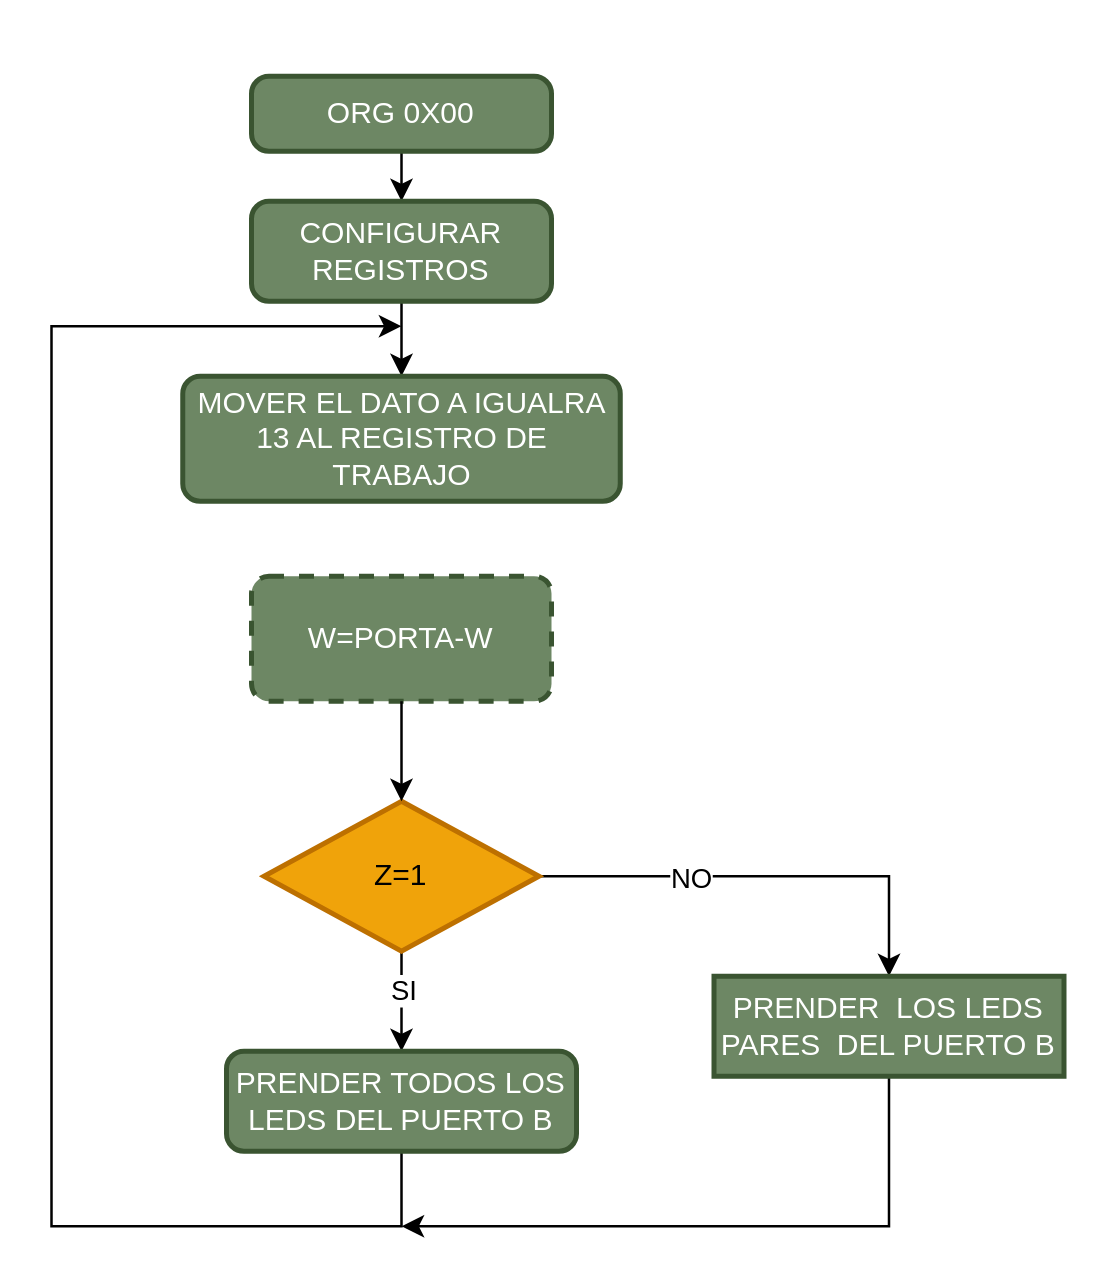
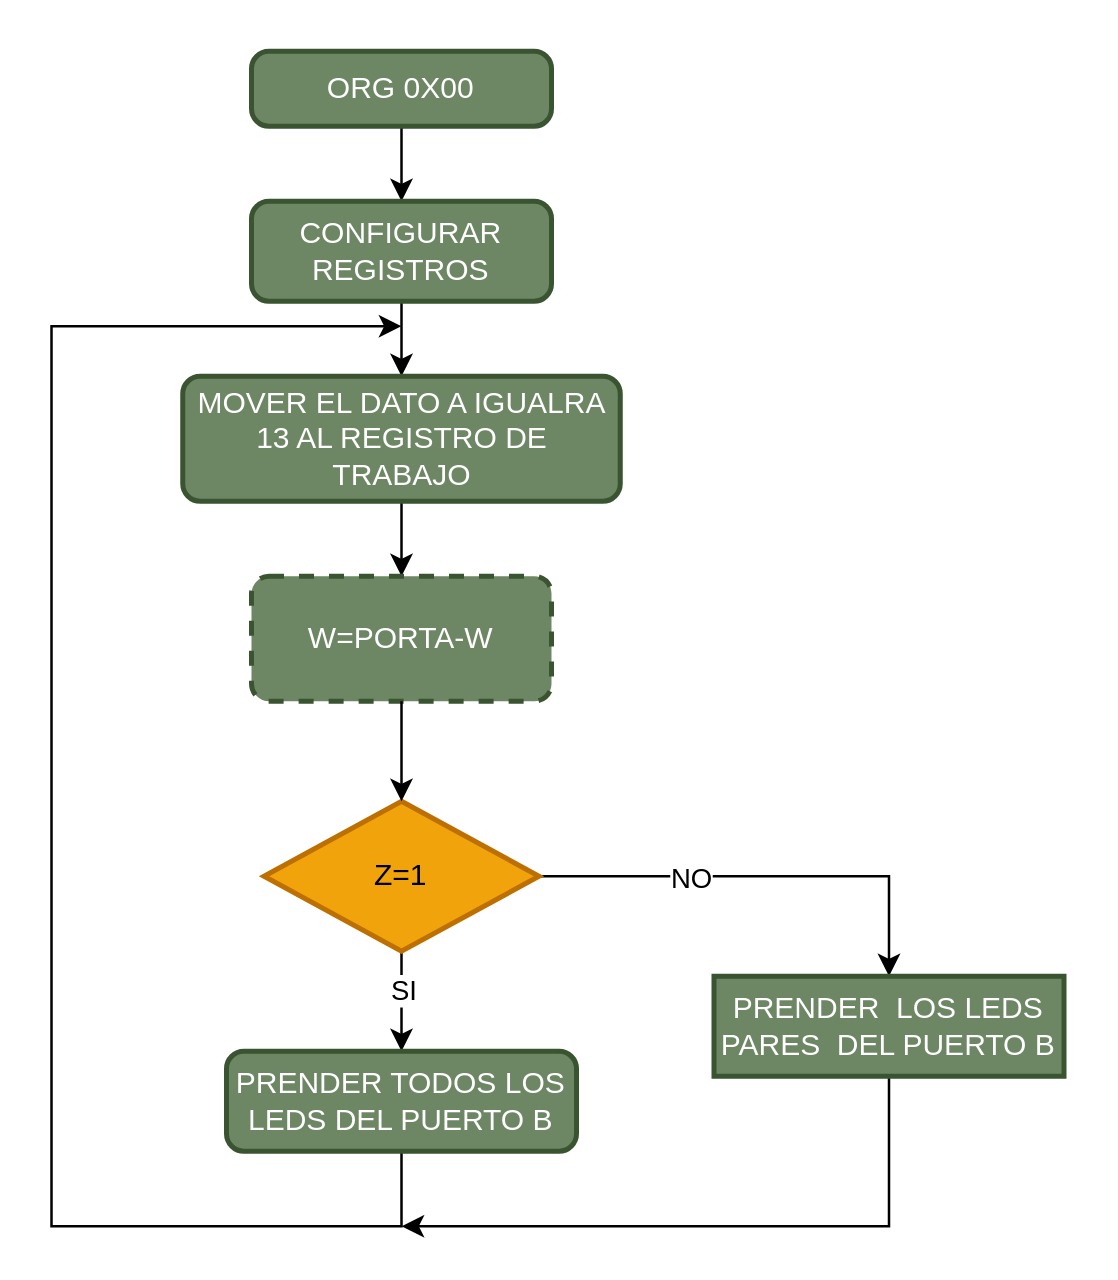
node "ORG 0X00": moved (401, 114) -> (401, 89)
edge "MOVER EL DATO A IGUALRA 13 AL REGISTRO DE TRABAJO" -> "W=PORTA-W": added
